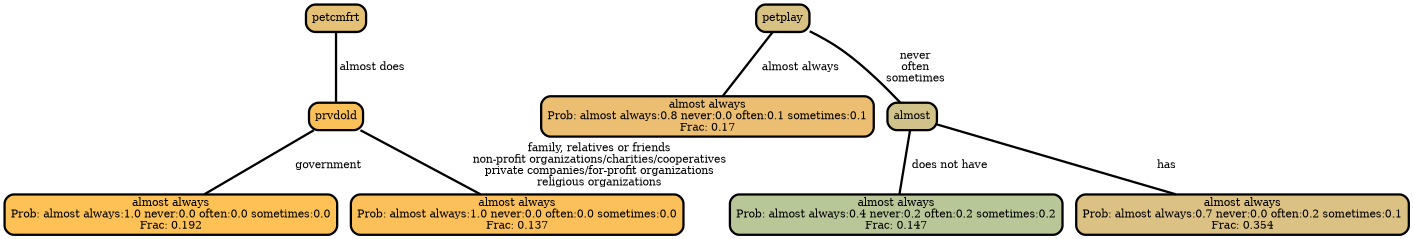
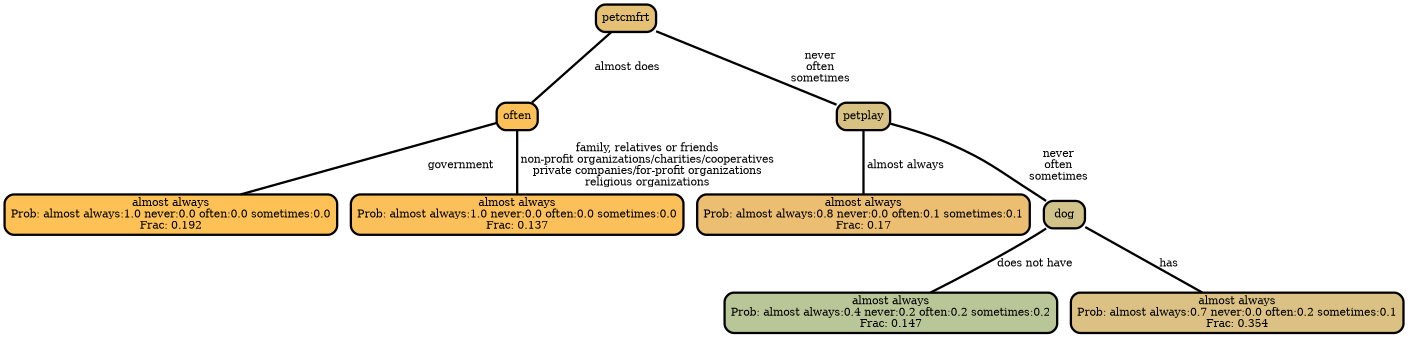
edge "petcmfrt" -- "petplay": added, label "never often sometimes"
node "prvdold": label "prvdold" -> "often"
node "almost": label "almost" -> "dog"
